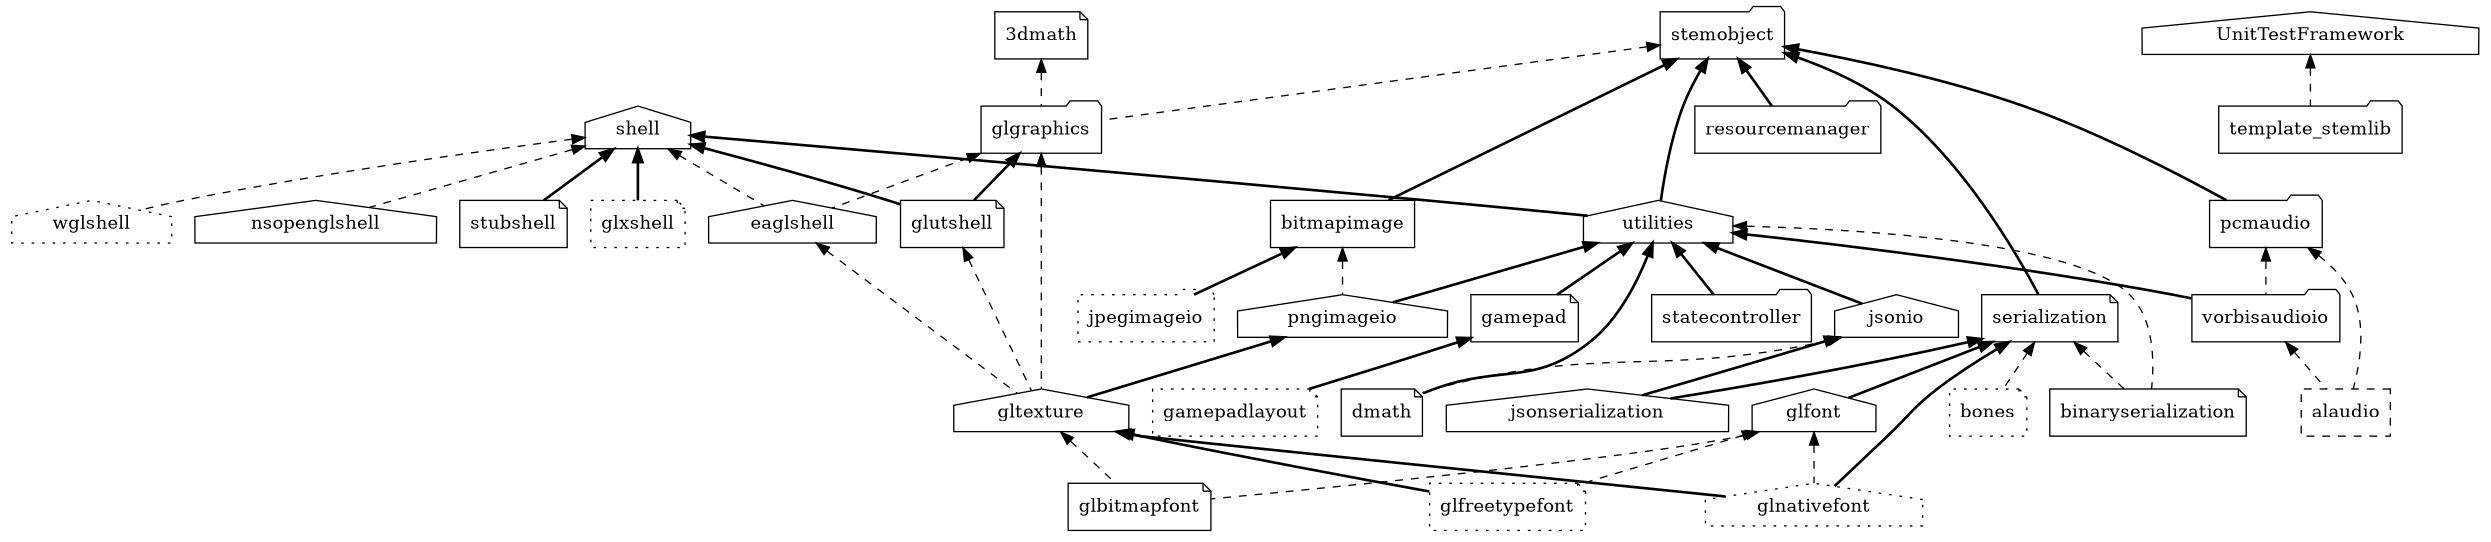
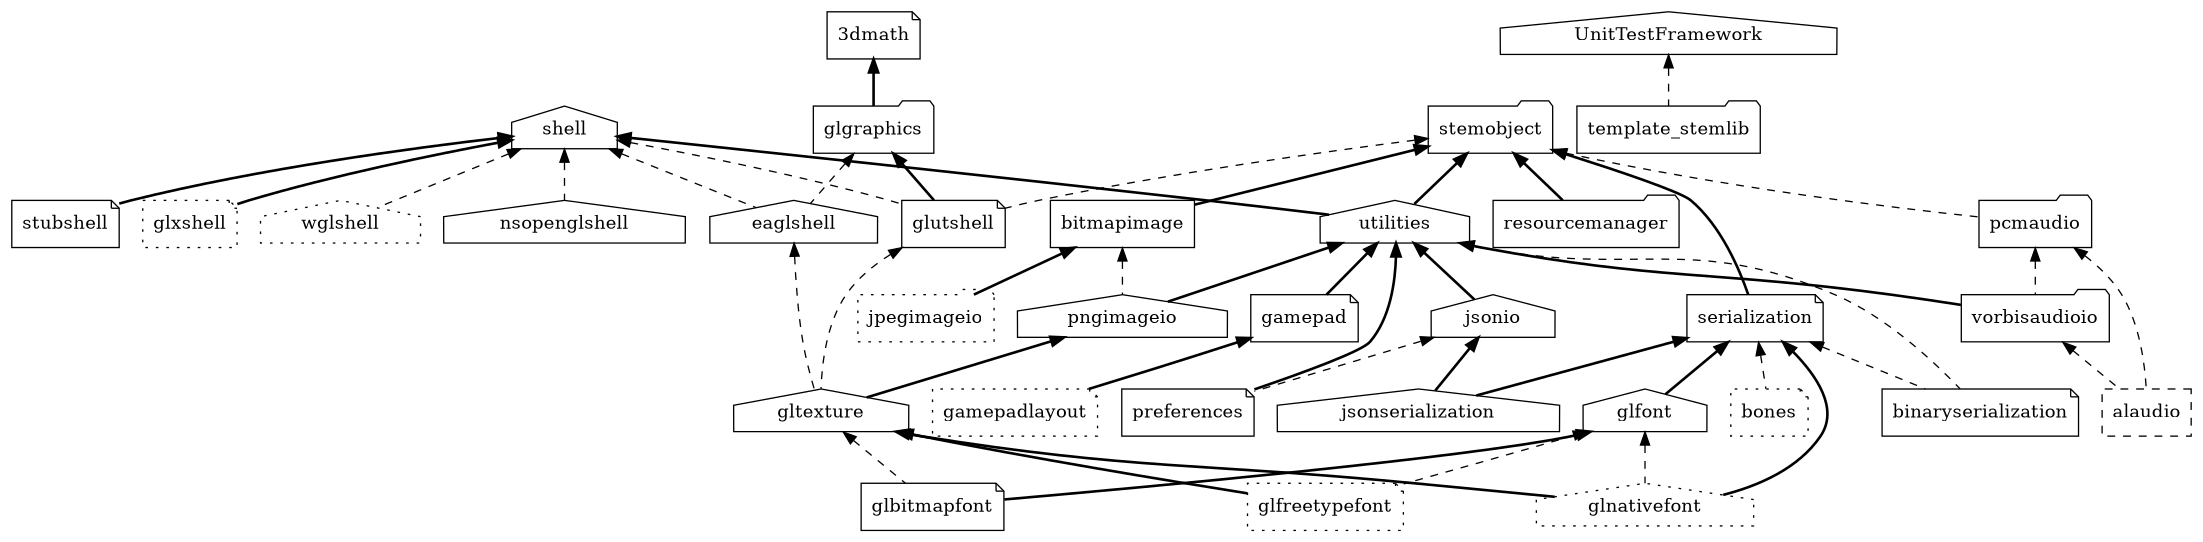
edge "glgraphics" -> "stemobject": now "glutshell" -> "stemobject"
edge "glgraphics" -> "3dmath": style dashed -> bold
edge "pcmaudio" -> "stemobject": style bold -> dashed
edge "glutshell" -> "shell": style bold -> dashed
edge "gltexture" -> "glgraphics": removed
node "statecontroller": removed
node "dmath": label "dmath" -> "preferences"
edge "glbitmapfont" -> "glfont": style dashed -> bold
